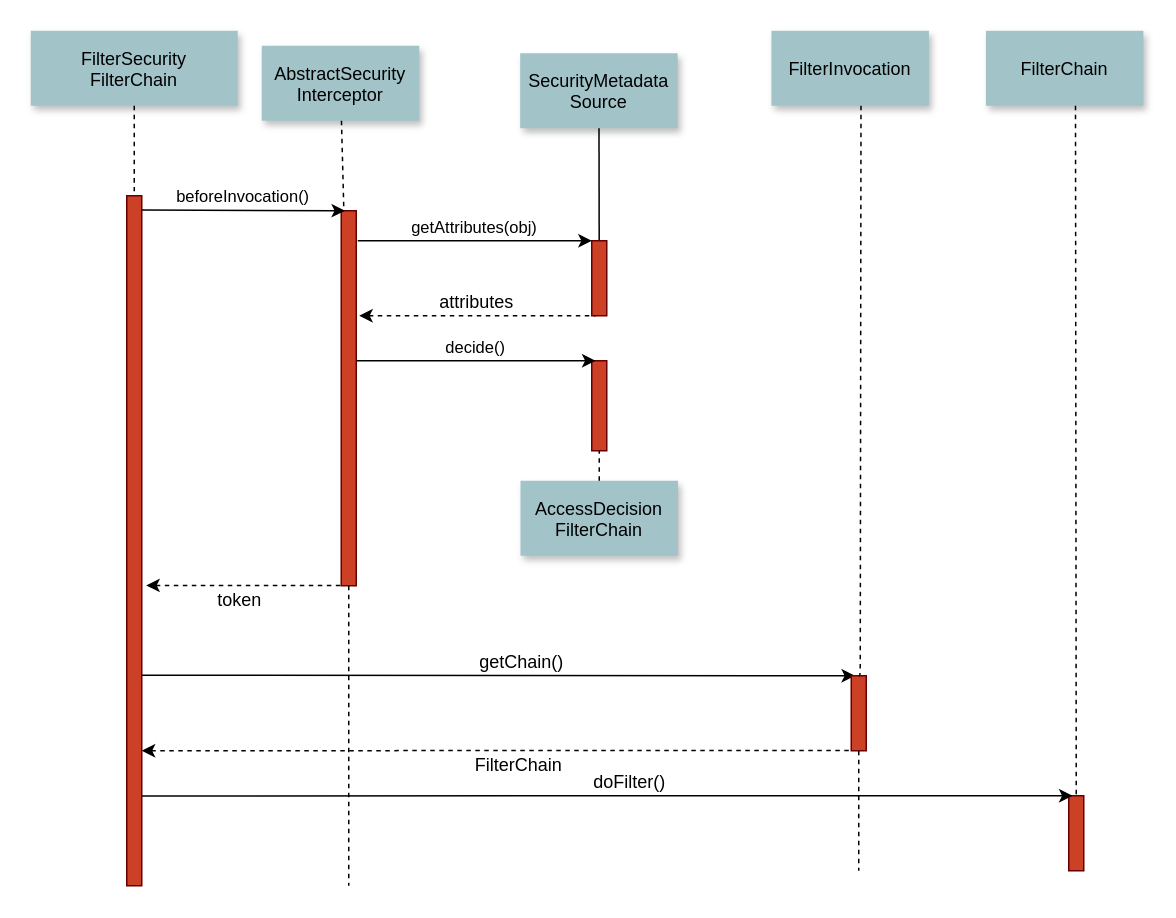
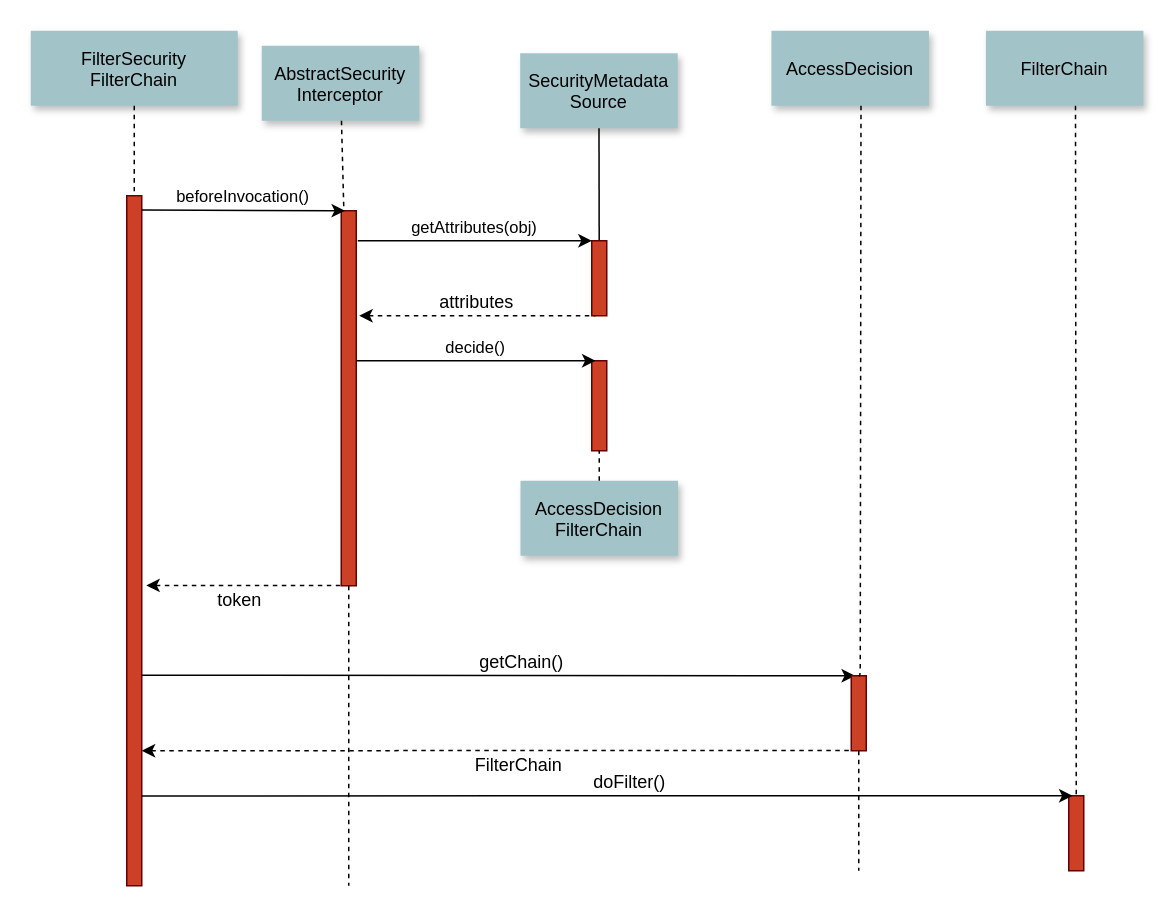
node "FilterInvocation": label "FilterInvocation" -> "AccessDecision"
